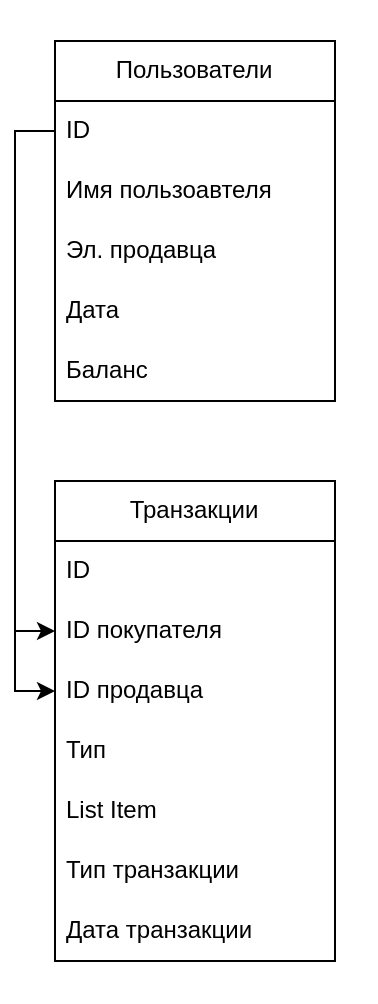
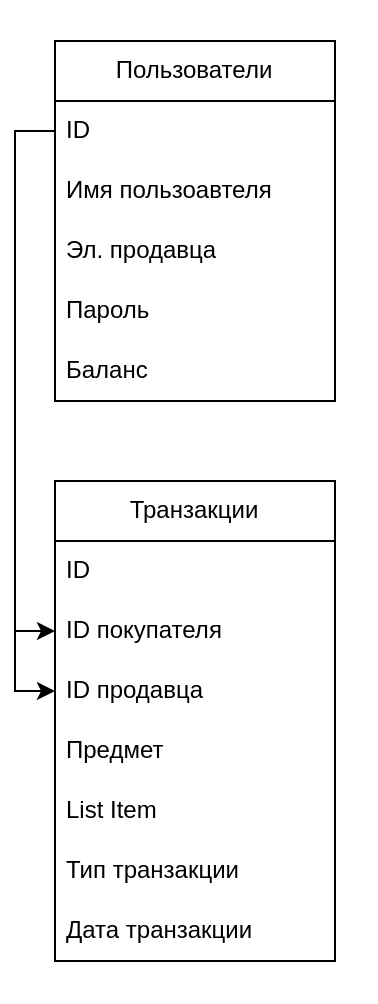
node "Дата": label "Дата" -> "Пароль"
node "Тип": label "Тип" -> "Предмет"
